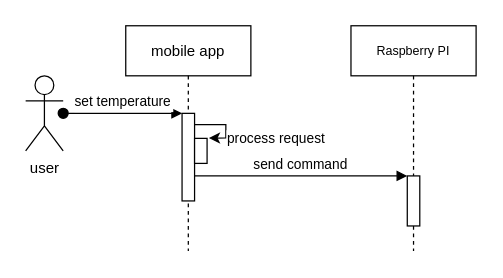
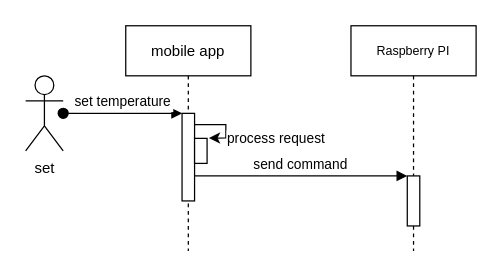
node "user": label "user" -> "set"
